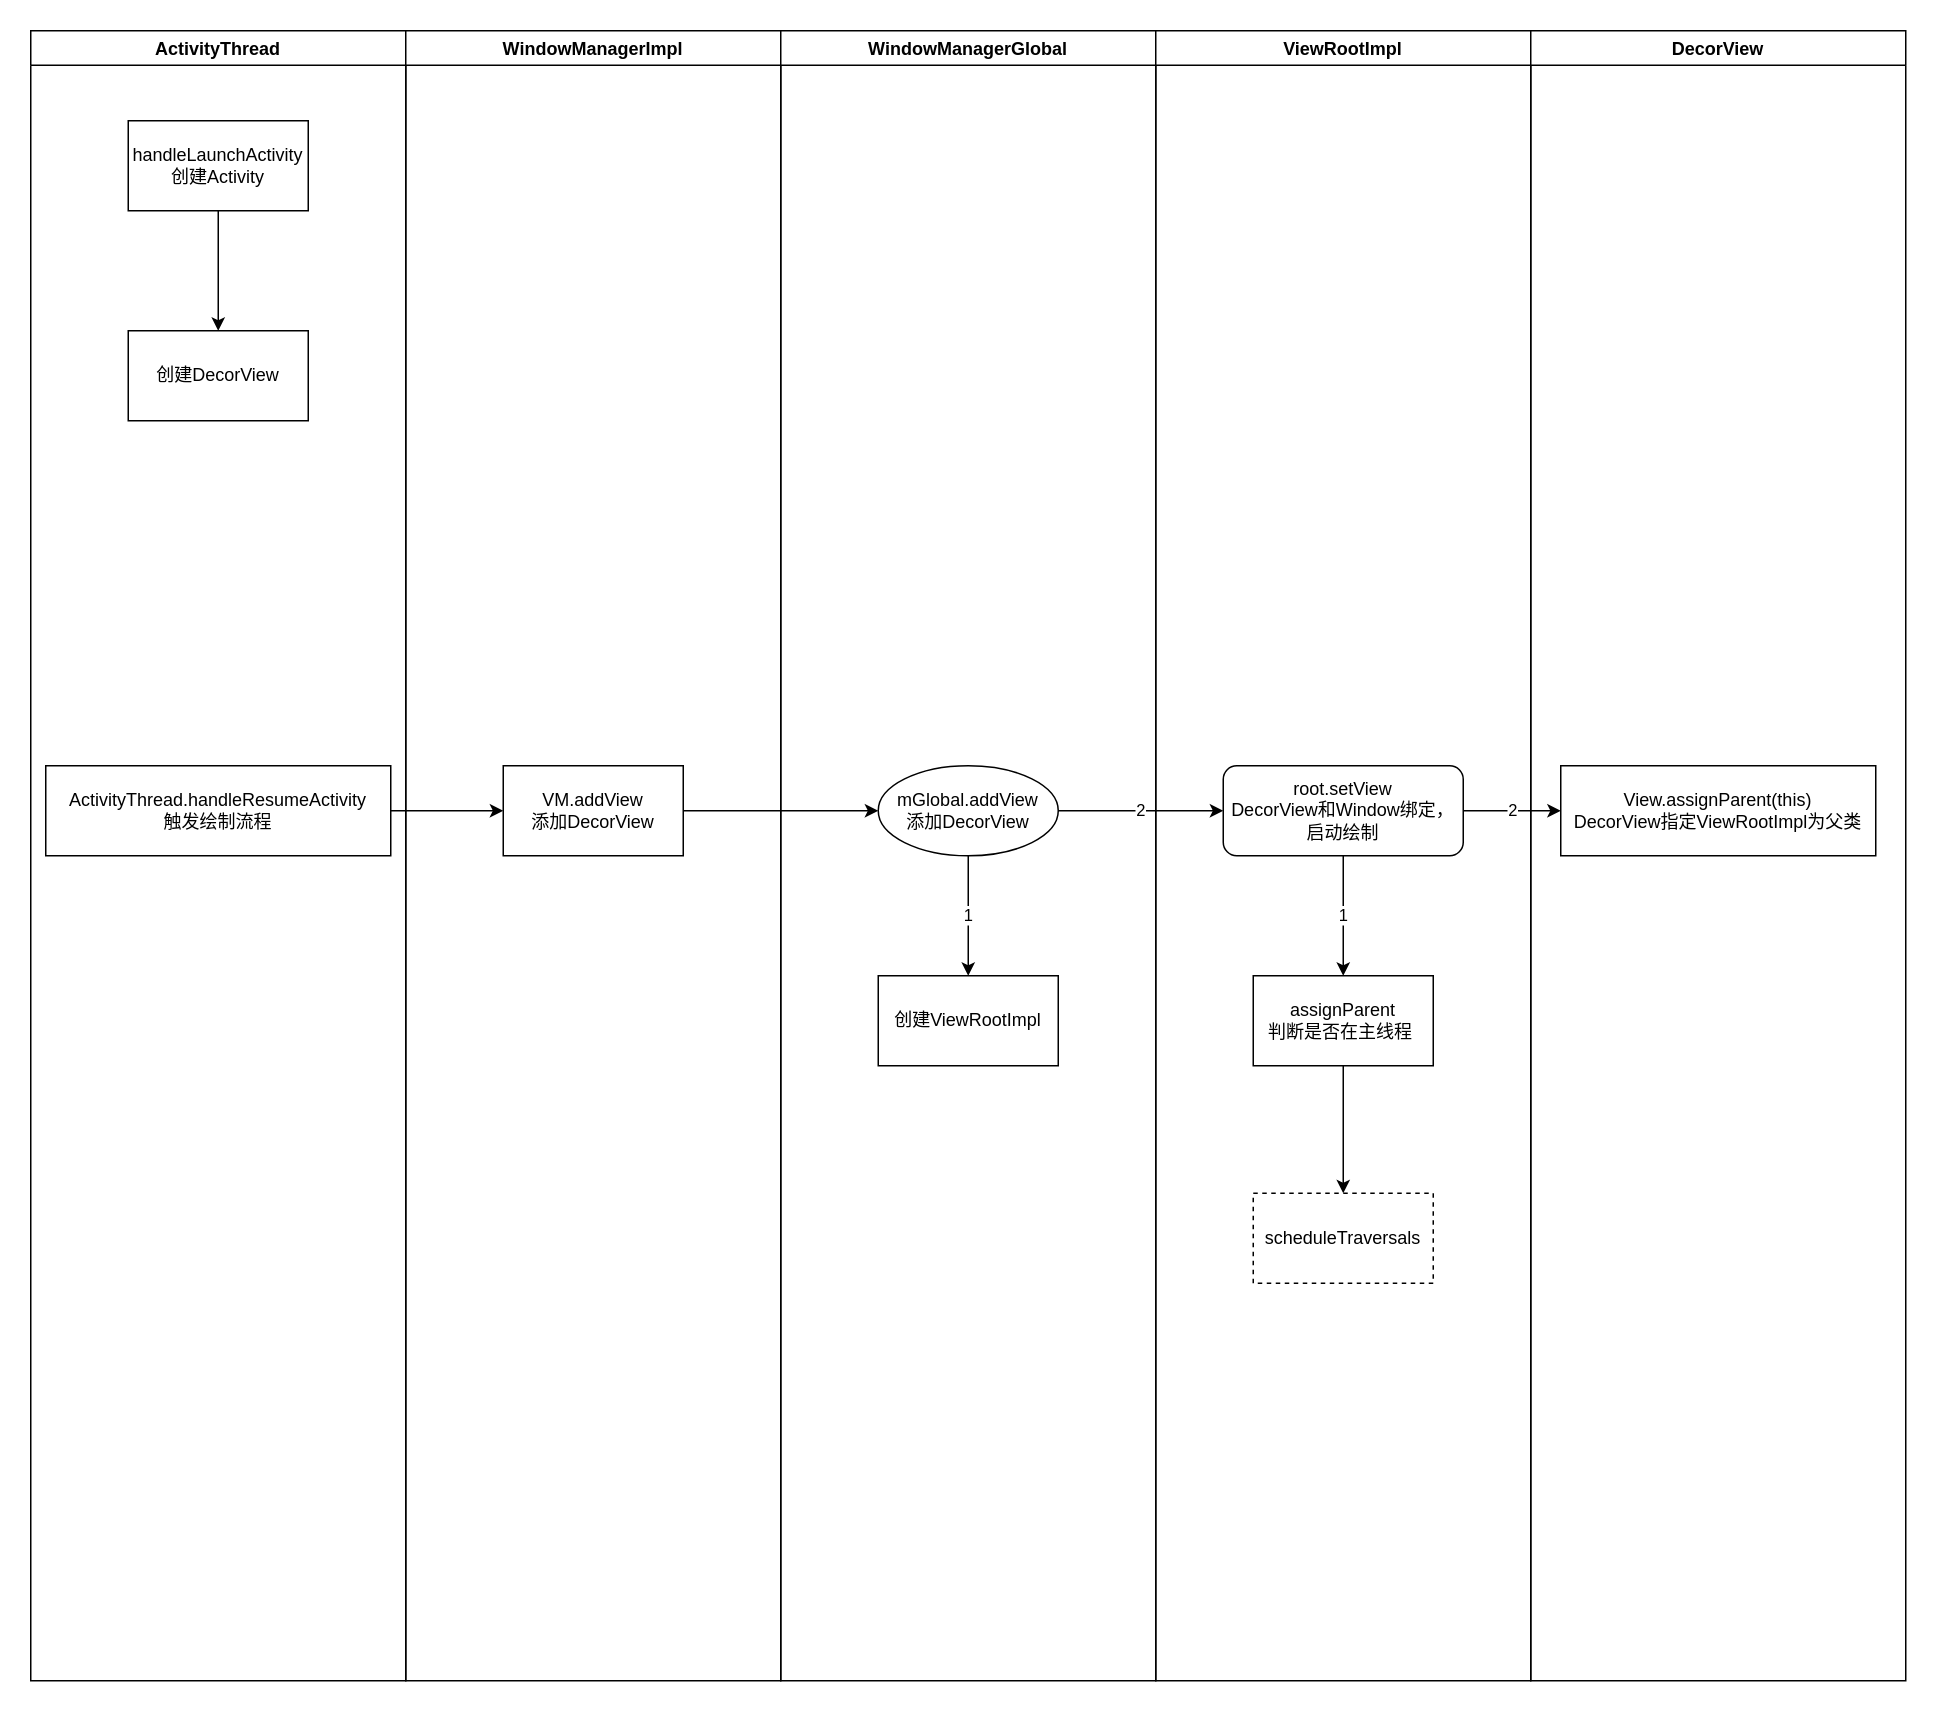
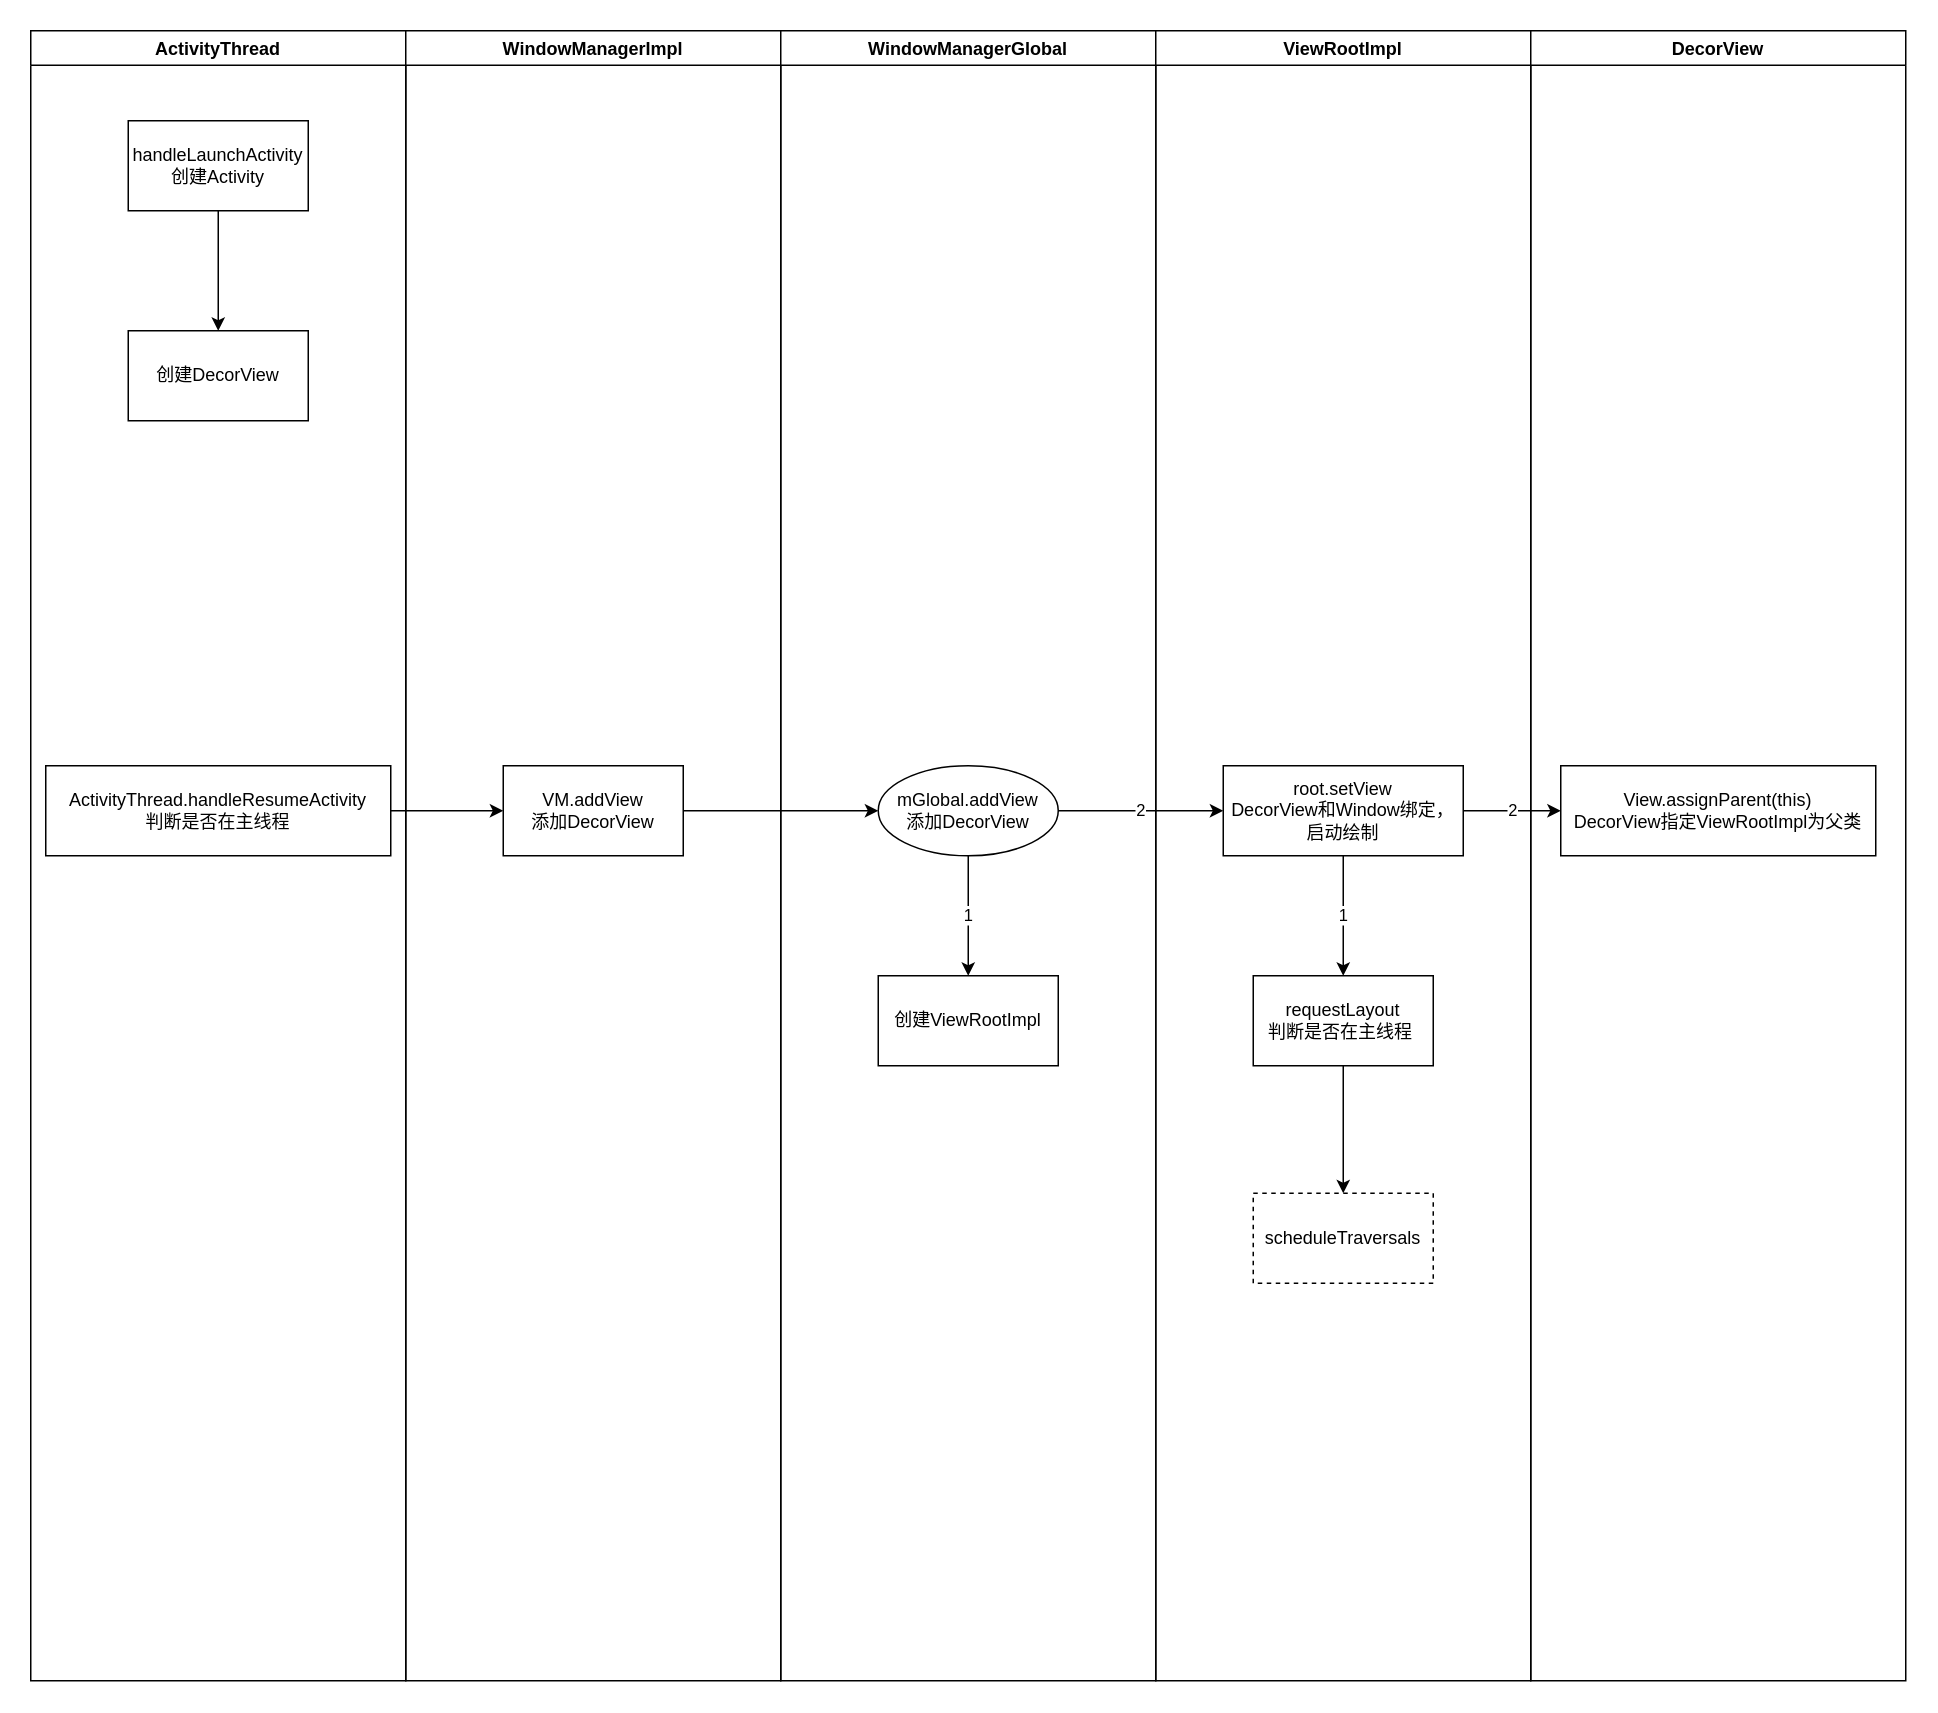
node "ActivityThread.handleResumeActivity 触发绘制流程": label "ActivityThread.handleResumeActivity 触发绘制流程" -> "ActivityThread.handleResumeActivity 判断是否在主线程"
node "root.setView DecorView和Window绑定，启动绘制": shape rounded rectangle -> rectangle
node "assignParent 判断是否在主线程": label "assignParent 判断是否在主线程" -> "requestLayout 判断是否在主线程"
